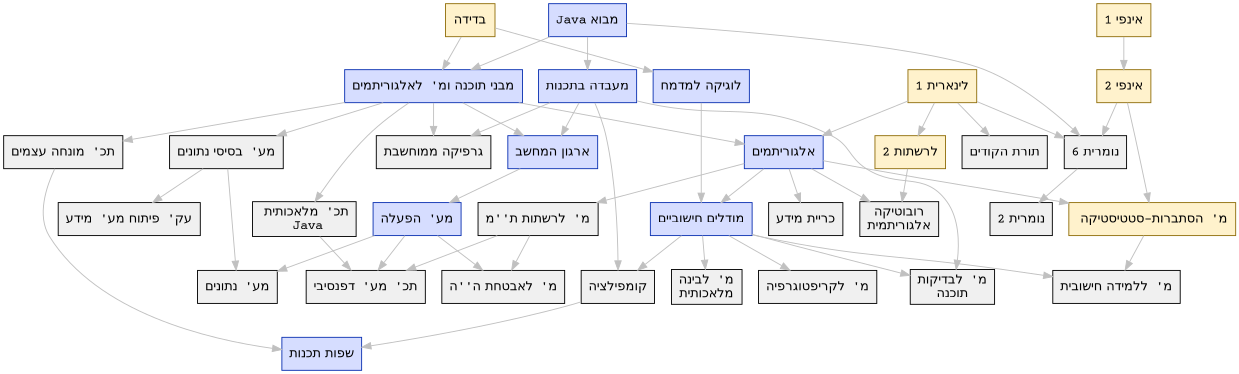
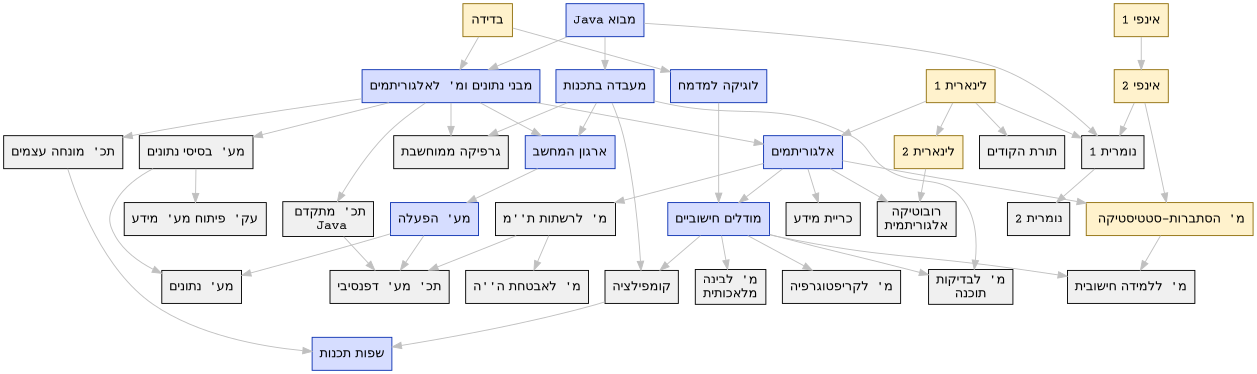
node "מבני תוכנה ומ' לאלגוריתמים": label "מבני תוכנה ומ' לאלגוריתמים" -> "מבני נתונים ומ' לאלגוריתמים"
node "לרשתות 2": label "לרשתות 2" -> "לינארית 2"
node "נומרית 6": label "נומרית 6" -> "נומרית 1"
node "תכ' מלאכותית Java": label "תכ' מלאכותית Java" -> "תכ' מתקדם Java"
edge "מע' הפעלה" -> "מ' לאבטחת ה''ה": removed
